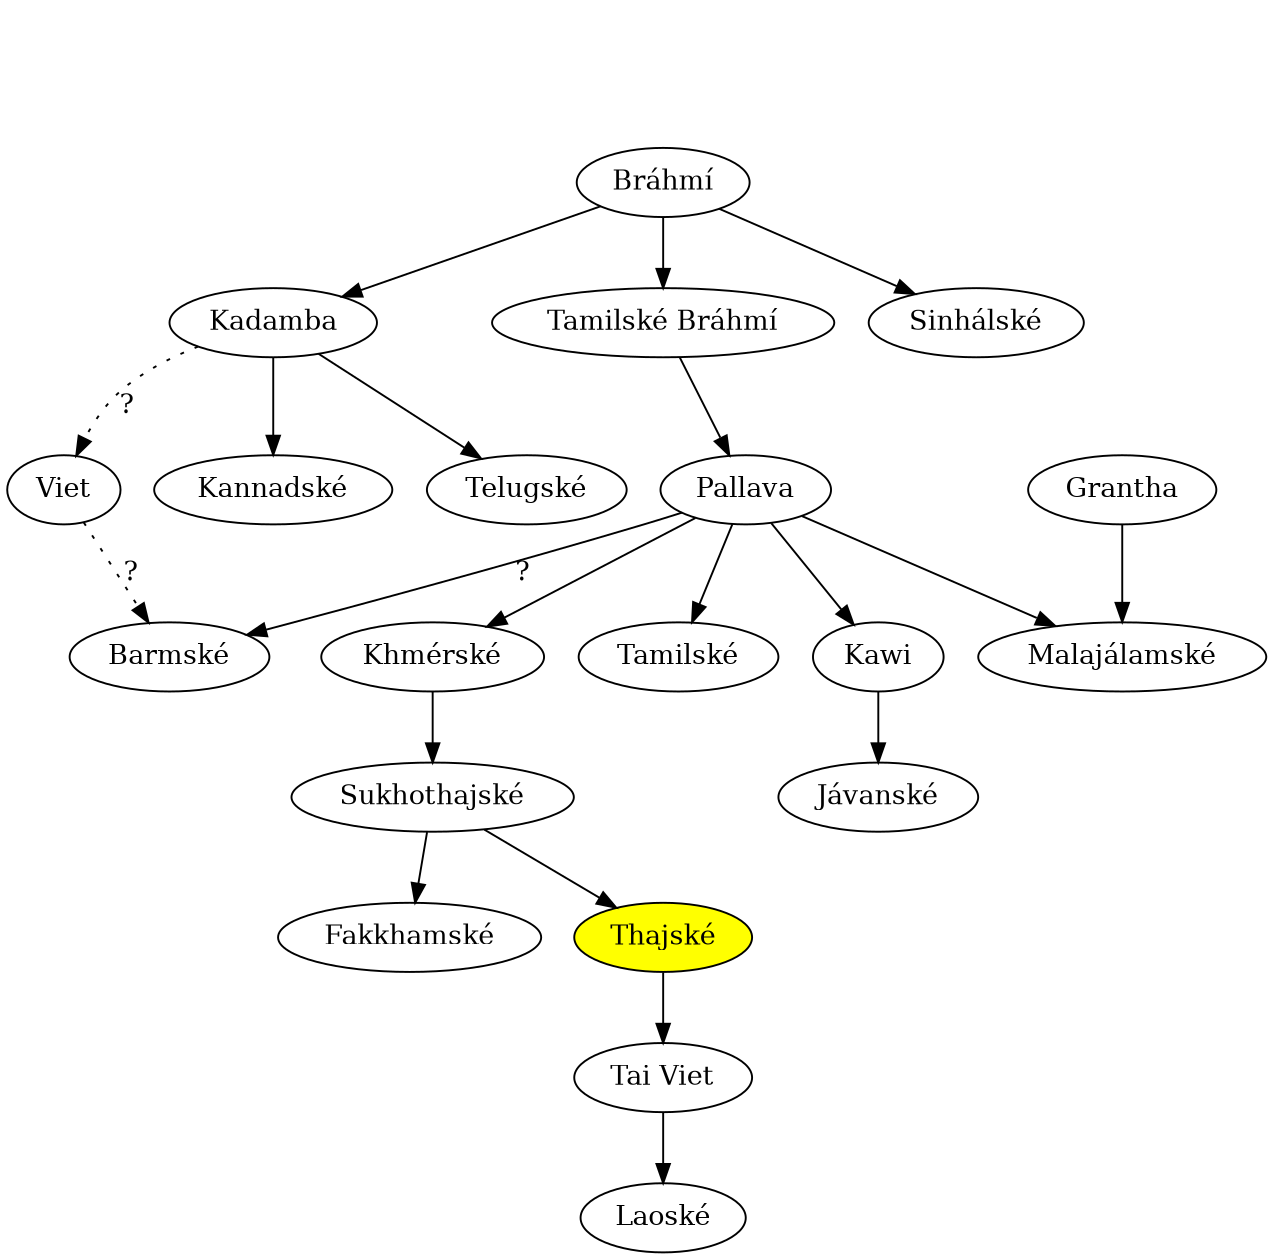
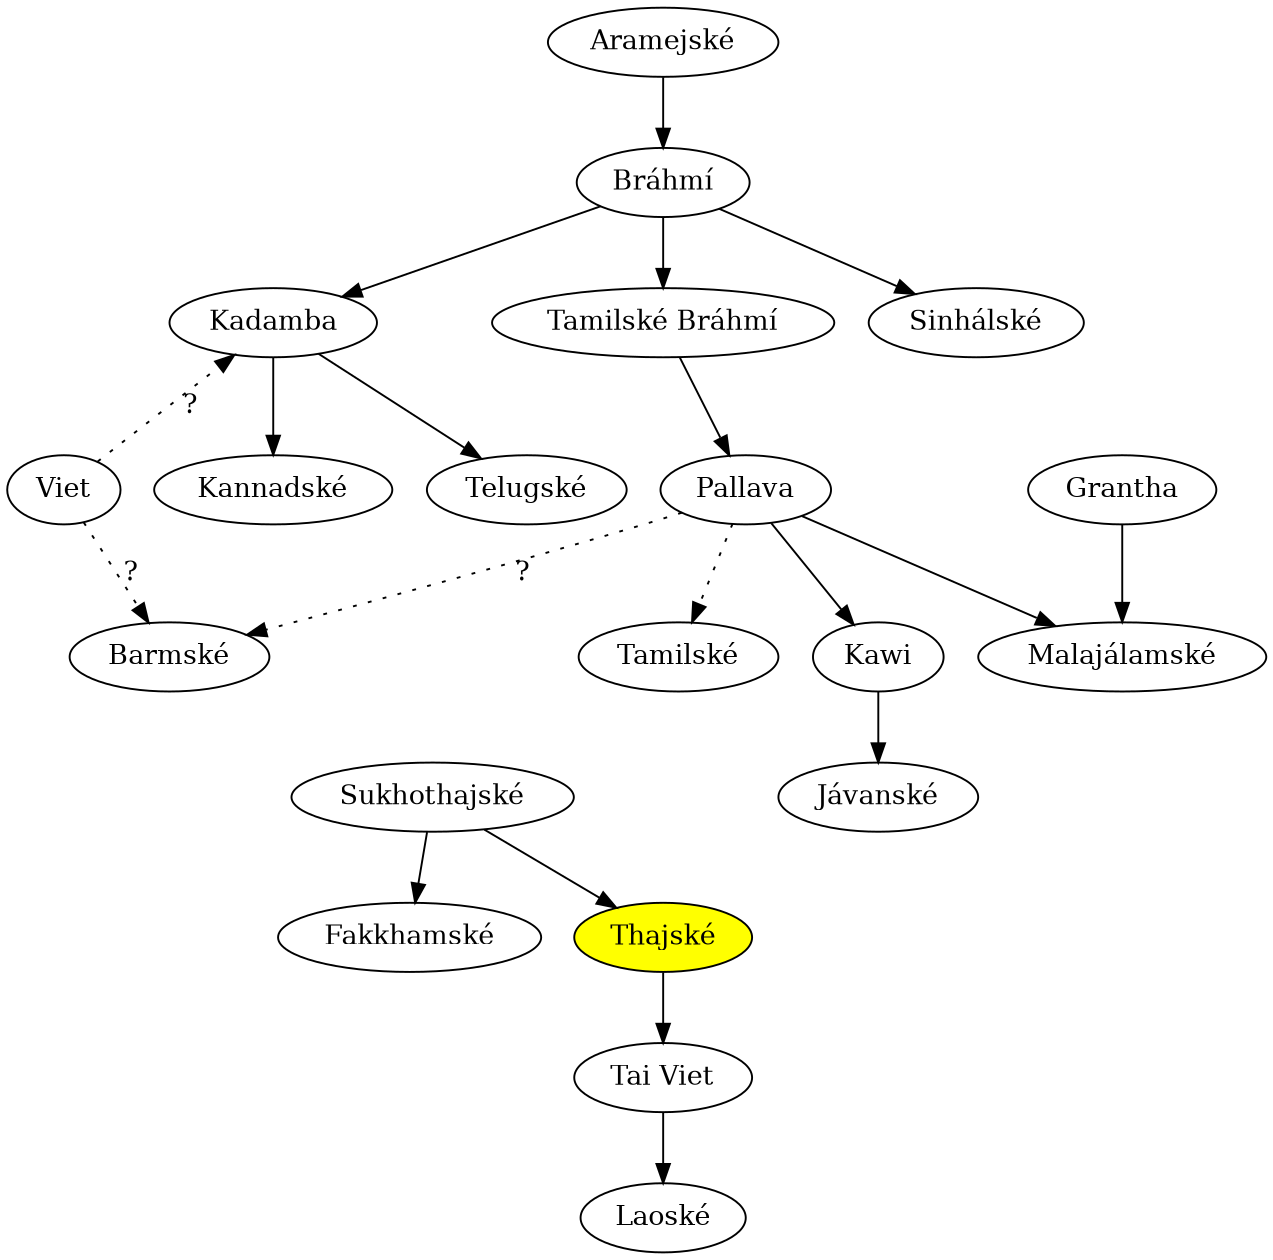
node "Aramejské": added
edge "Kadamba" -> "Viet": reversed
edge "Pallava" -> "Tamilské": style solid -> dotted
edge "Pallava" -> "Barmské": style solid -> dotted
node "Khmérské": removed
